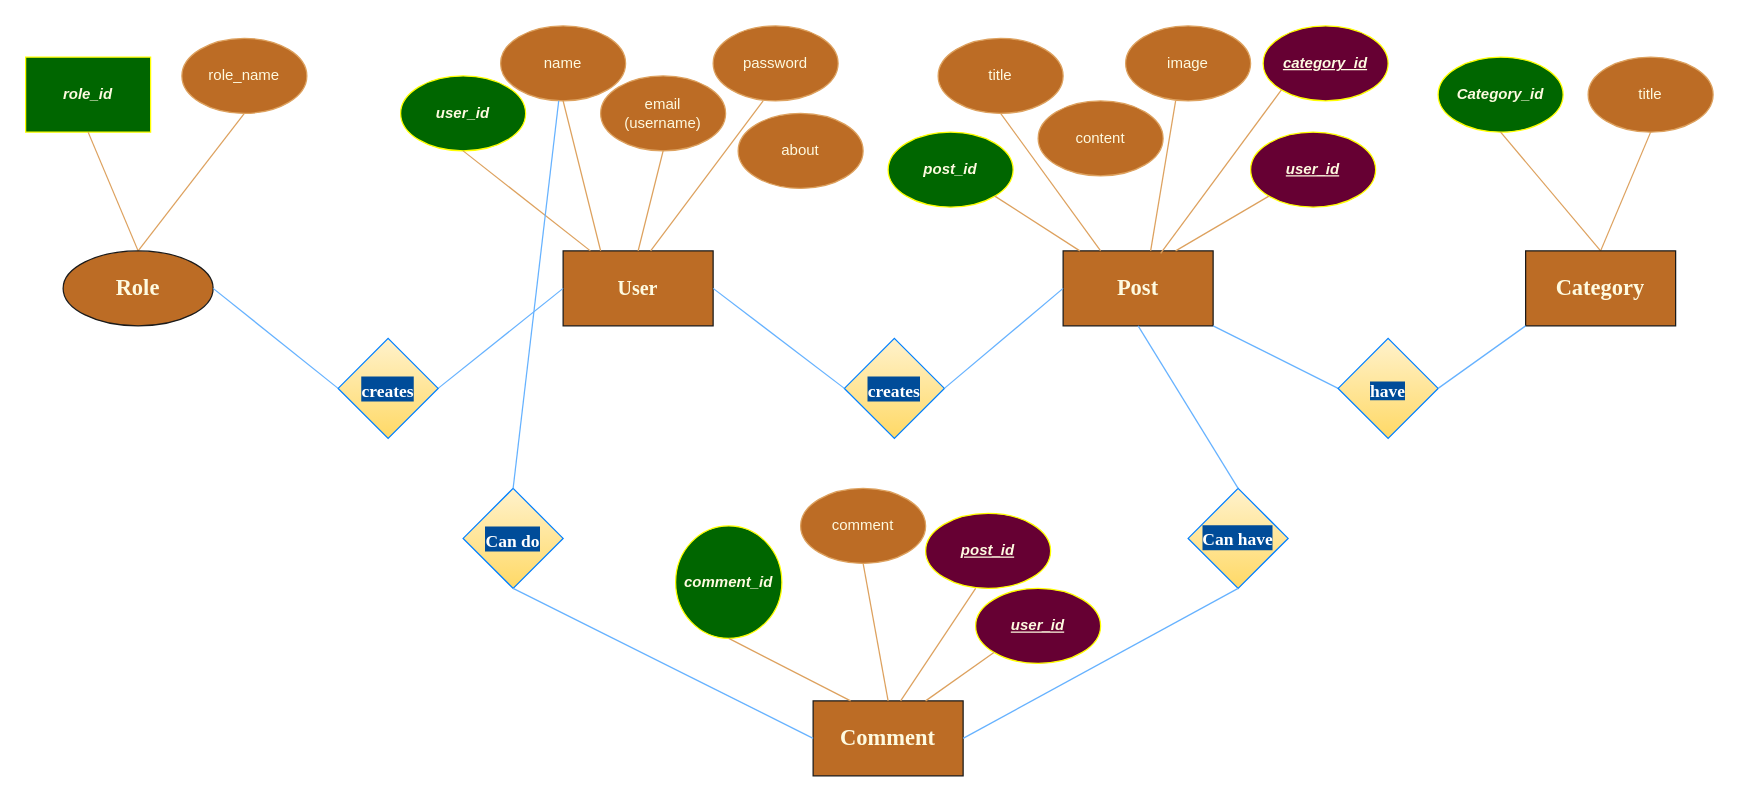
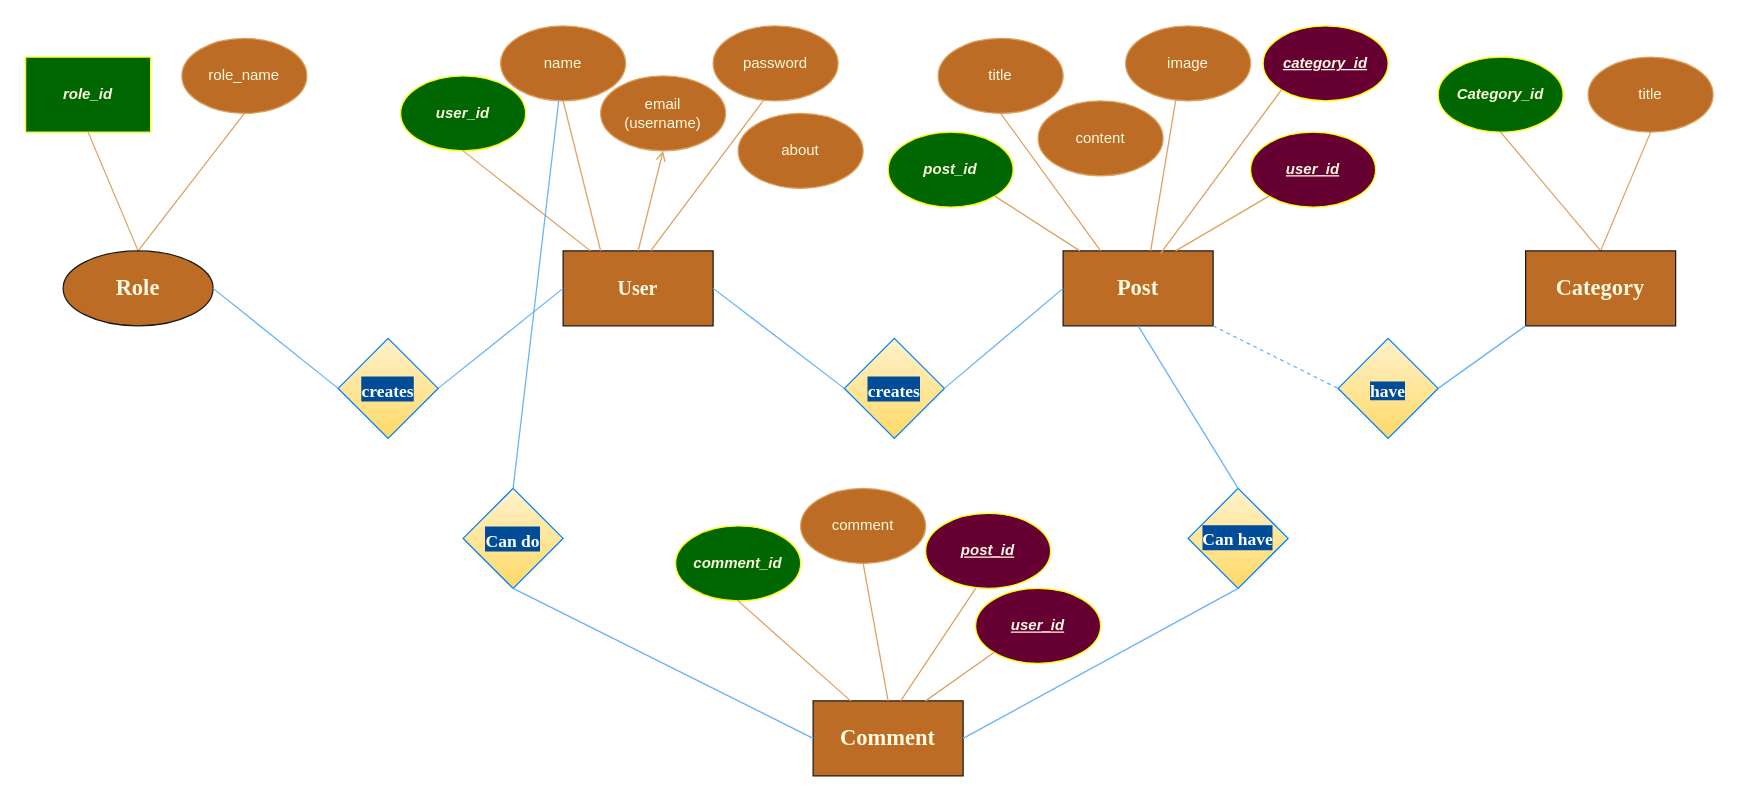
edge "email (username)" -- "User": arrowhead none -> open
edge "Post" -- "have": style solid -> dashed
node "comment_id": size 106x113 -> 125x75
